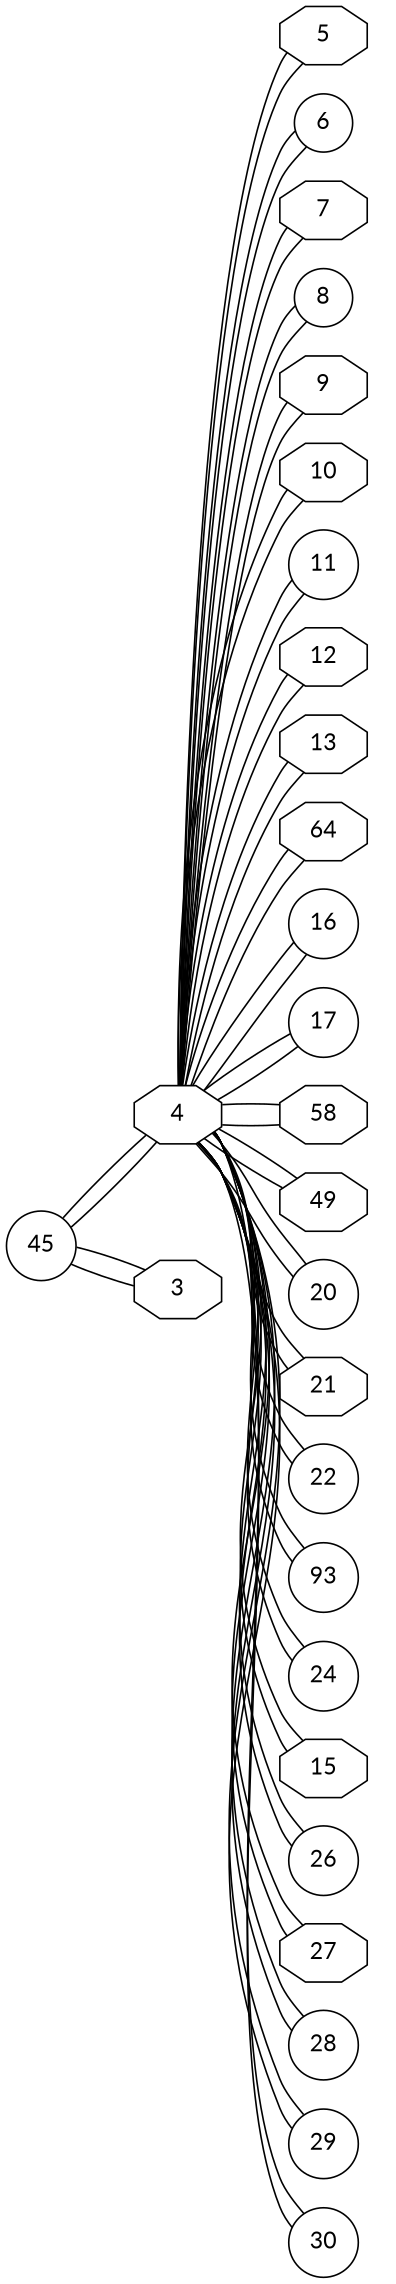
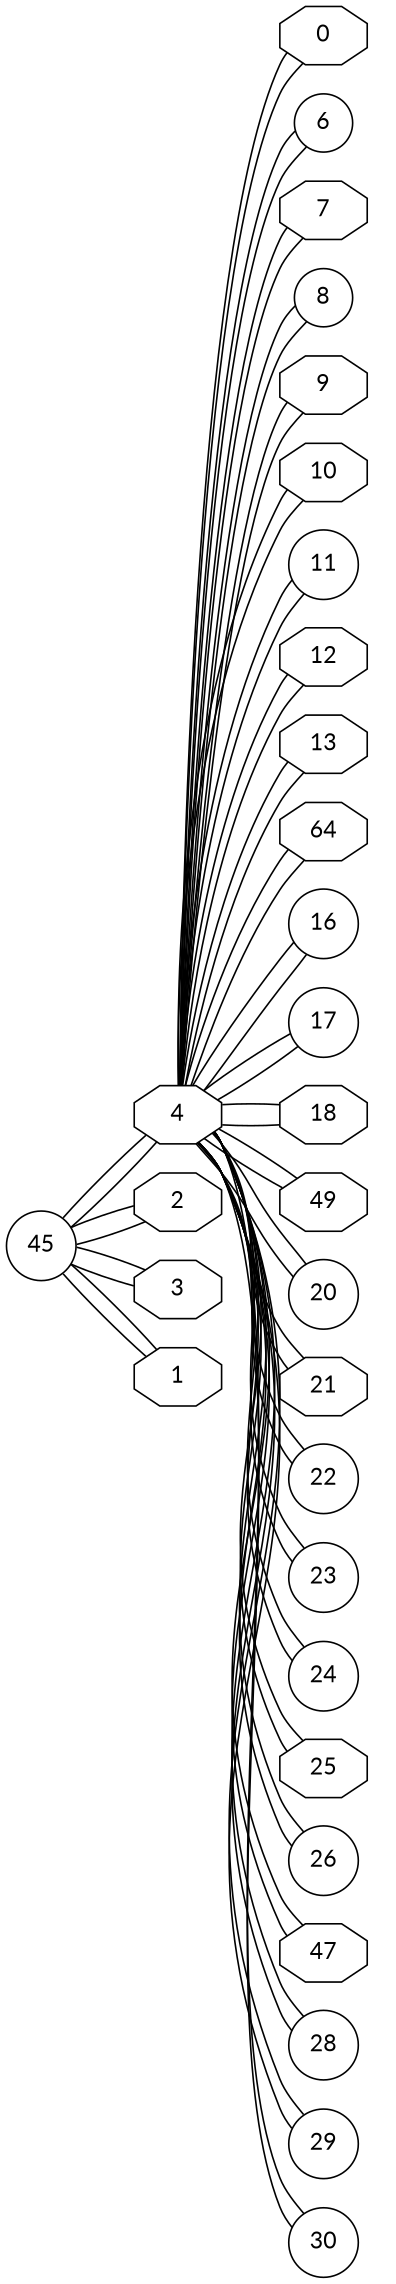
node "5": label "5" -> "0"
node "58": label "58" -> "18"
node "2": added
node "1": added
node "93": label "93" -> "23"
node "15": label "15" -> "25"
node "27": label "27" -> "47"
